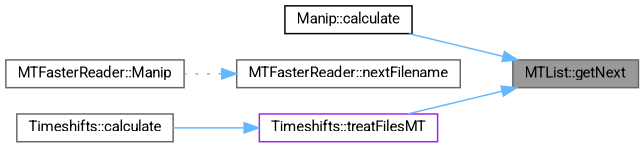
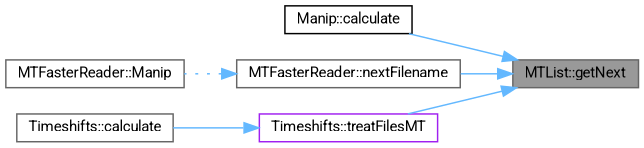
edge "MTFasterReader::nextFilename" -> "MTList::getNext": added
